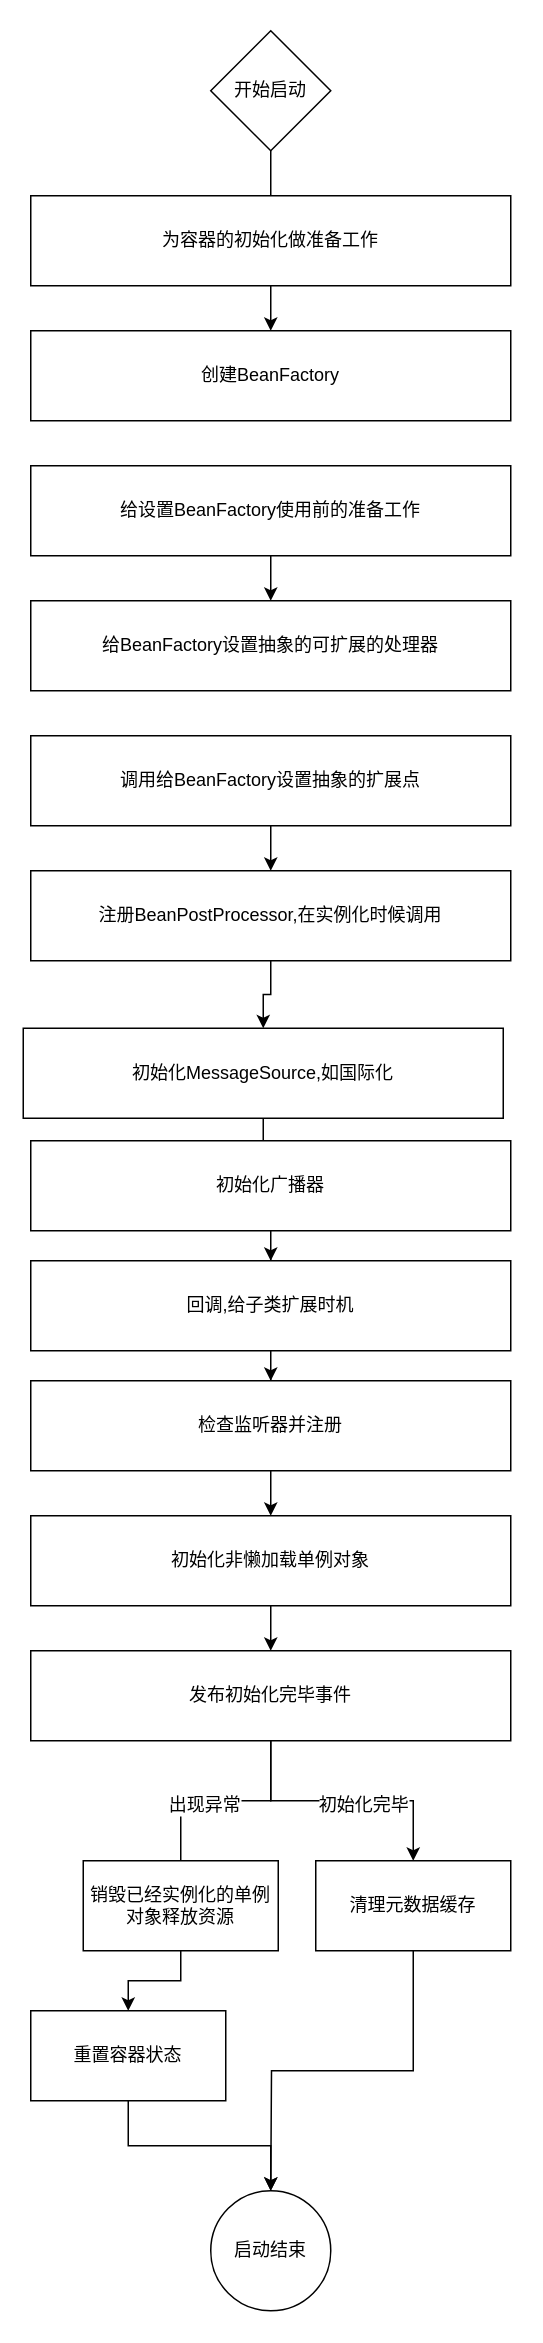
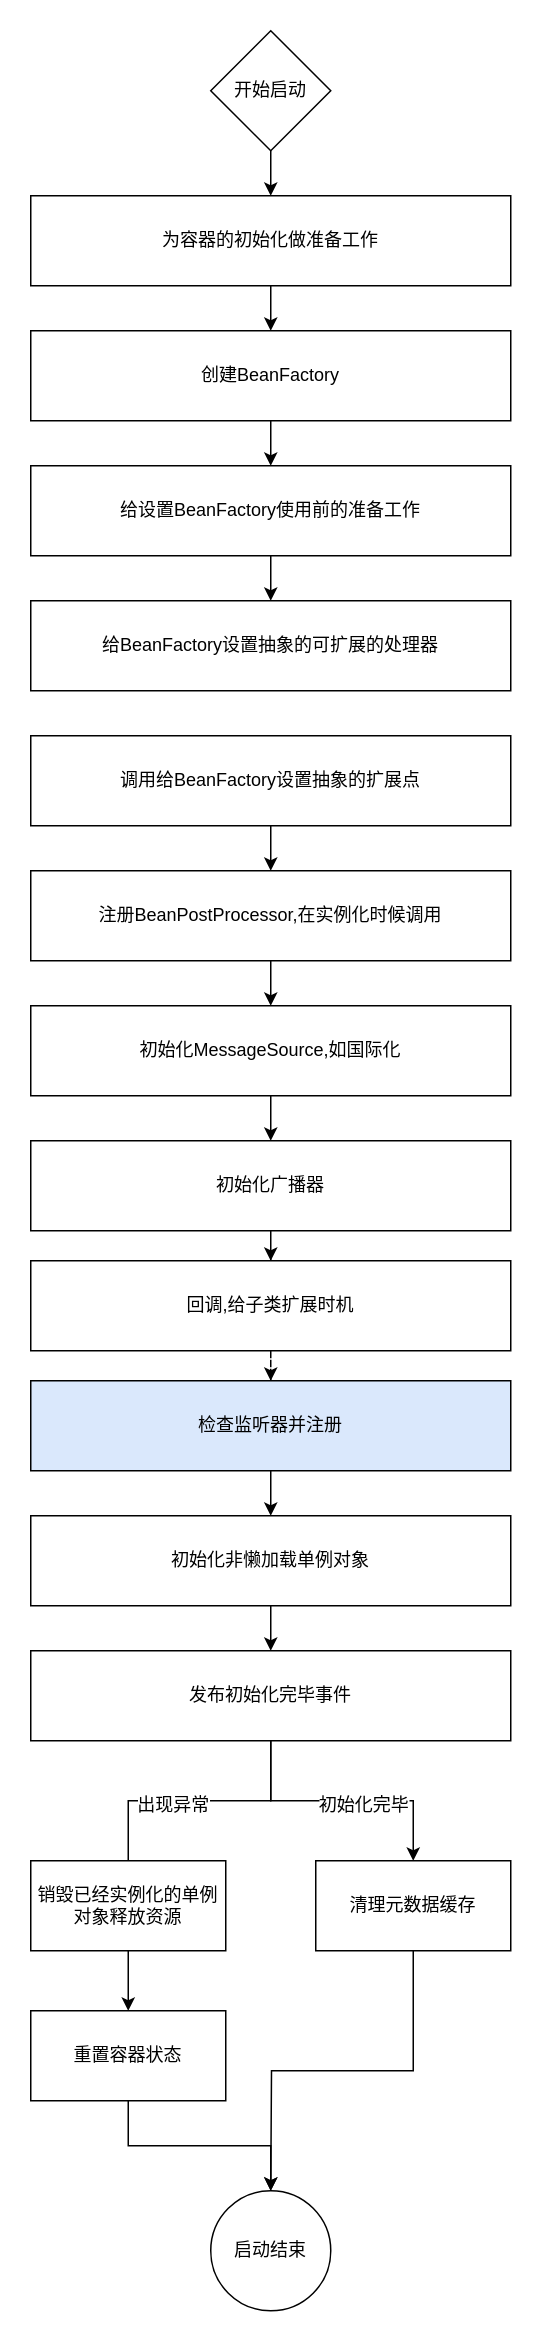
edge "开始启动" -- "为容器的初始化做准备工作": arrowhead none -> classic
edge "创建BeanFactory" -> "给设置BeanFactory使用前的准备工作": added
node "初始化MessageSource,如国际化": moved (263, 1073) -> (271, 1051)
edge "回调,给子类扩展时机" -> "检查监听器并注册": style solid -> dashed
node "检查监听器并注册": fillcolor #ffffff -> #dae8fc
node "销毁已经实例化的单例对象释放资源": moved (181, 1906) -> (128, 1906)
